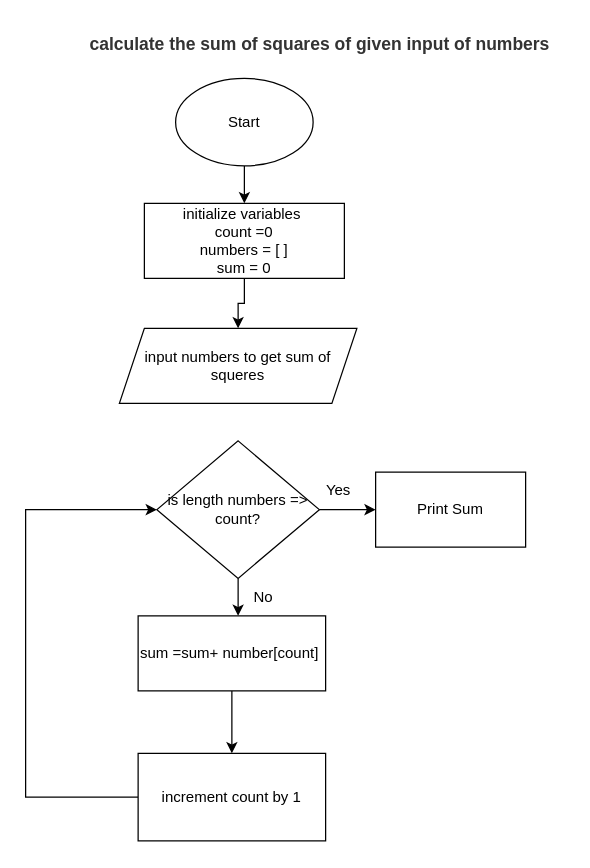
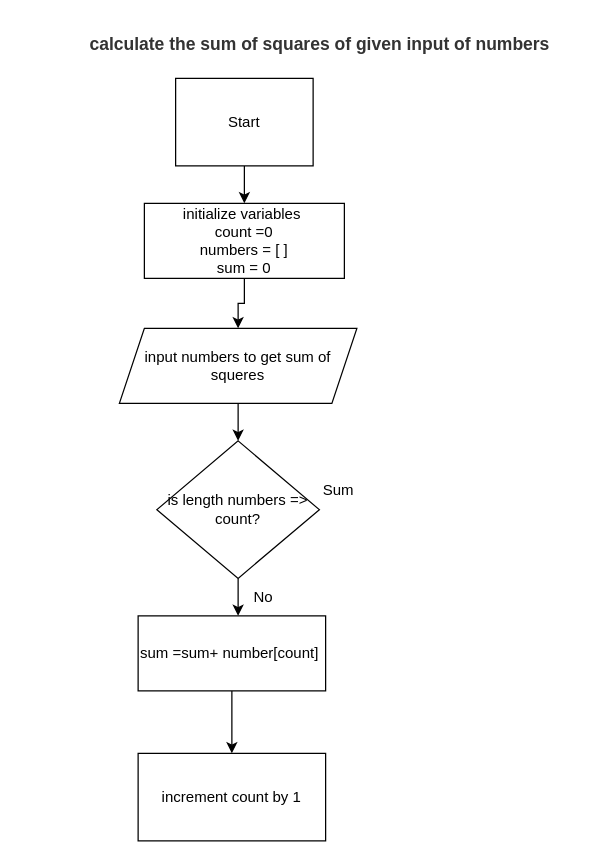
node "Start": shape ellipse -> rectangle
edge "input numbers to get sum of squeres" -> "is length numbers => count?": added
node "Yes": label "Yes" -> "Sum"
edge "is length numbers => count?" -> "Print Sum": removed
node "Print Sum": removed
edge "increment count by 1" -> "is length numbers => count?": removed
